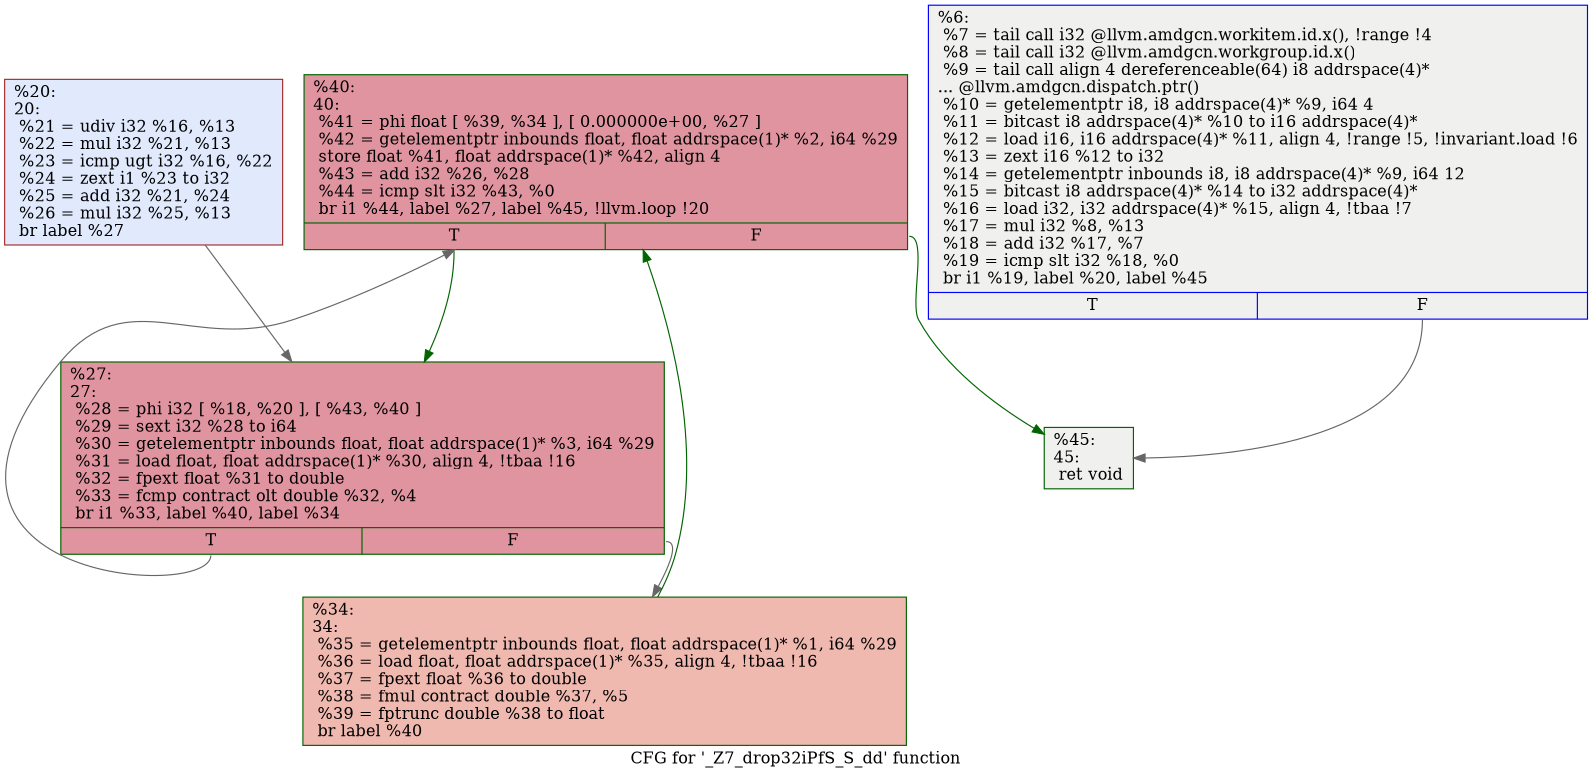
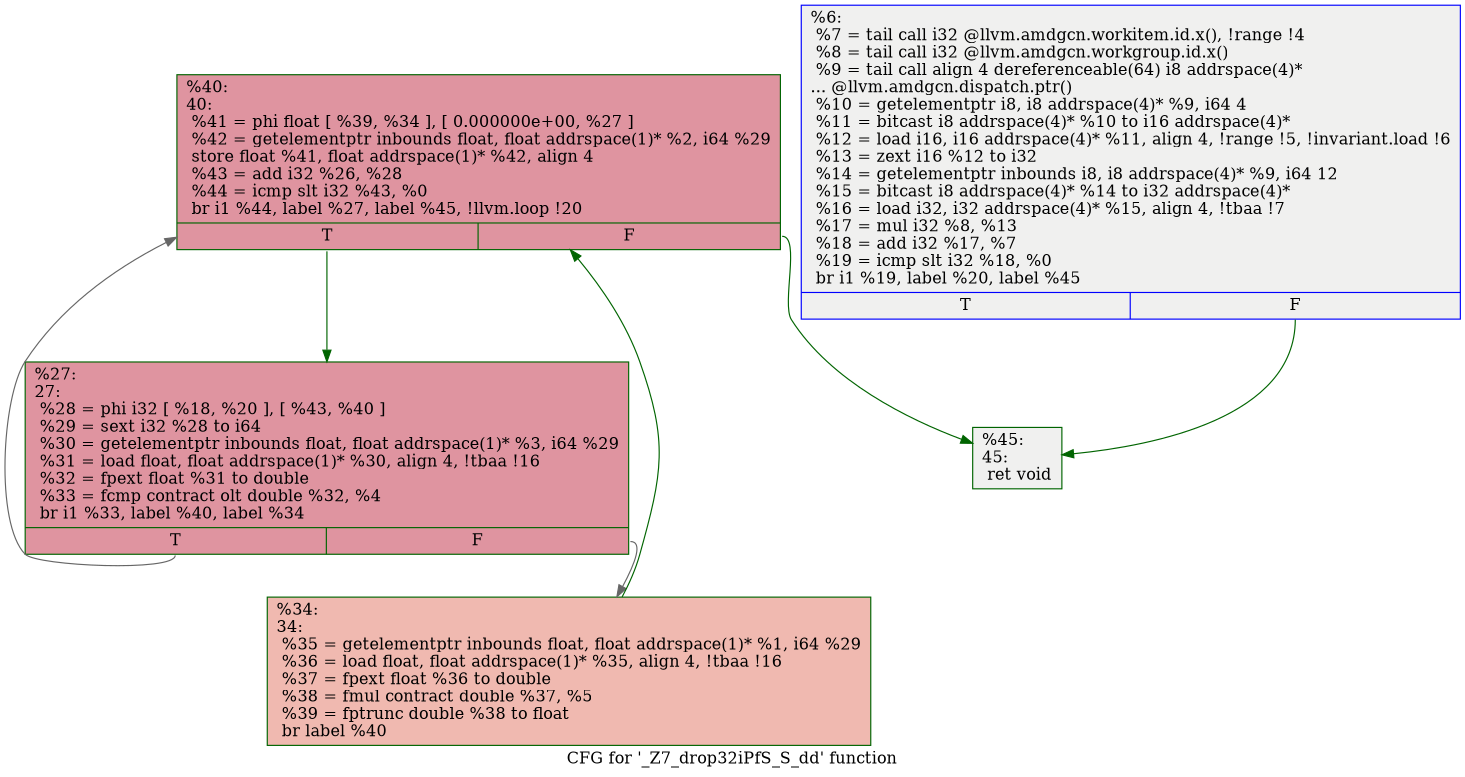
node "%20:": removed
edge "%6:" -> "%45:": color gray40 -> darkgreen
